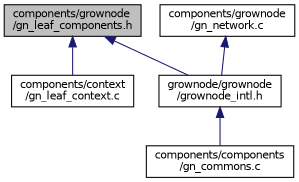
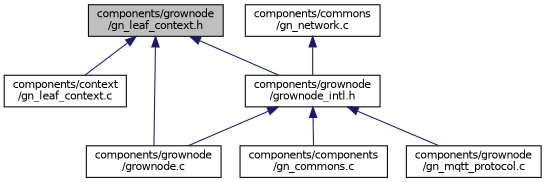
node "components/grownode /gn_leaf_components.h": label "components/grownode /gn_leaf_components.h" -> "components/grownode /gn_leaf_context.h"
node "components/grownode /gn_network.c": label "components/grownode /gn_network.c" -> "components/commons /gn_network.c"
node "grownode/grownode /grownode_intl.h": label "grownode/grownode /grownode_intl.h" -> "components/grownode /grownode_intl.h"
node "components/grownode /grownode.c": added
node "components/grownode /gn_mqtt_protocol.c": added
